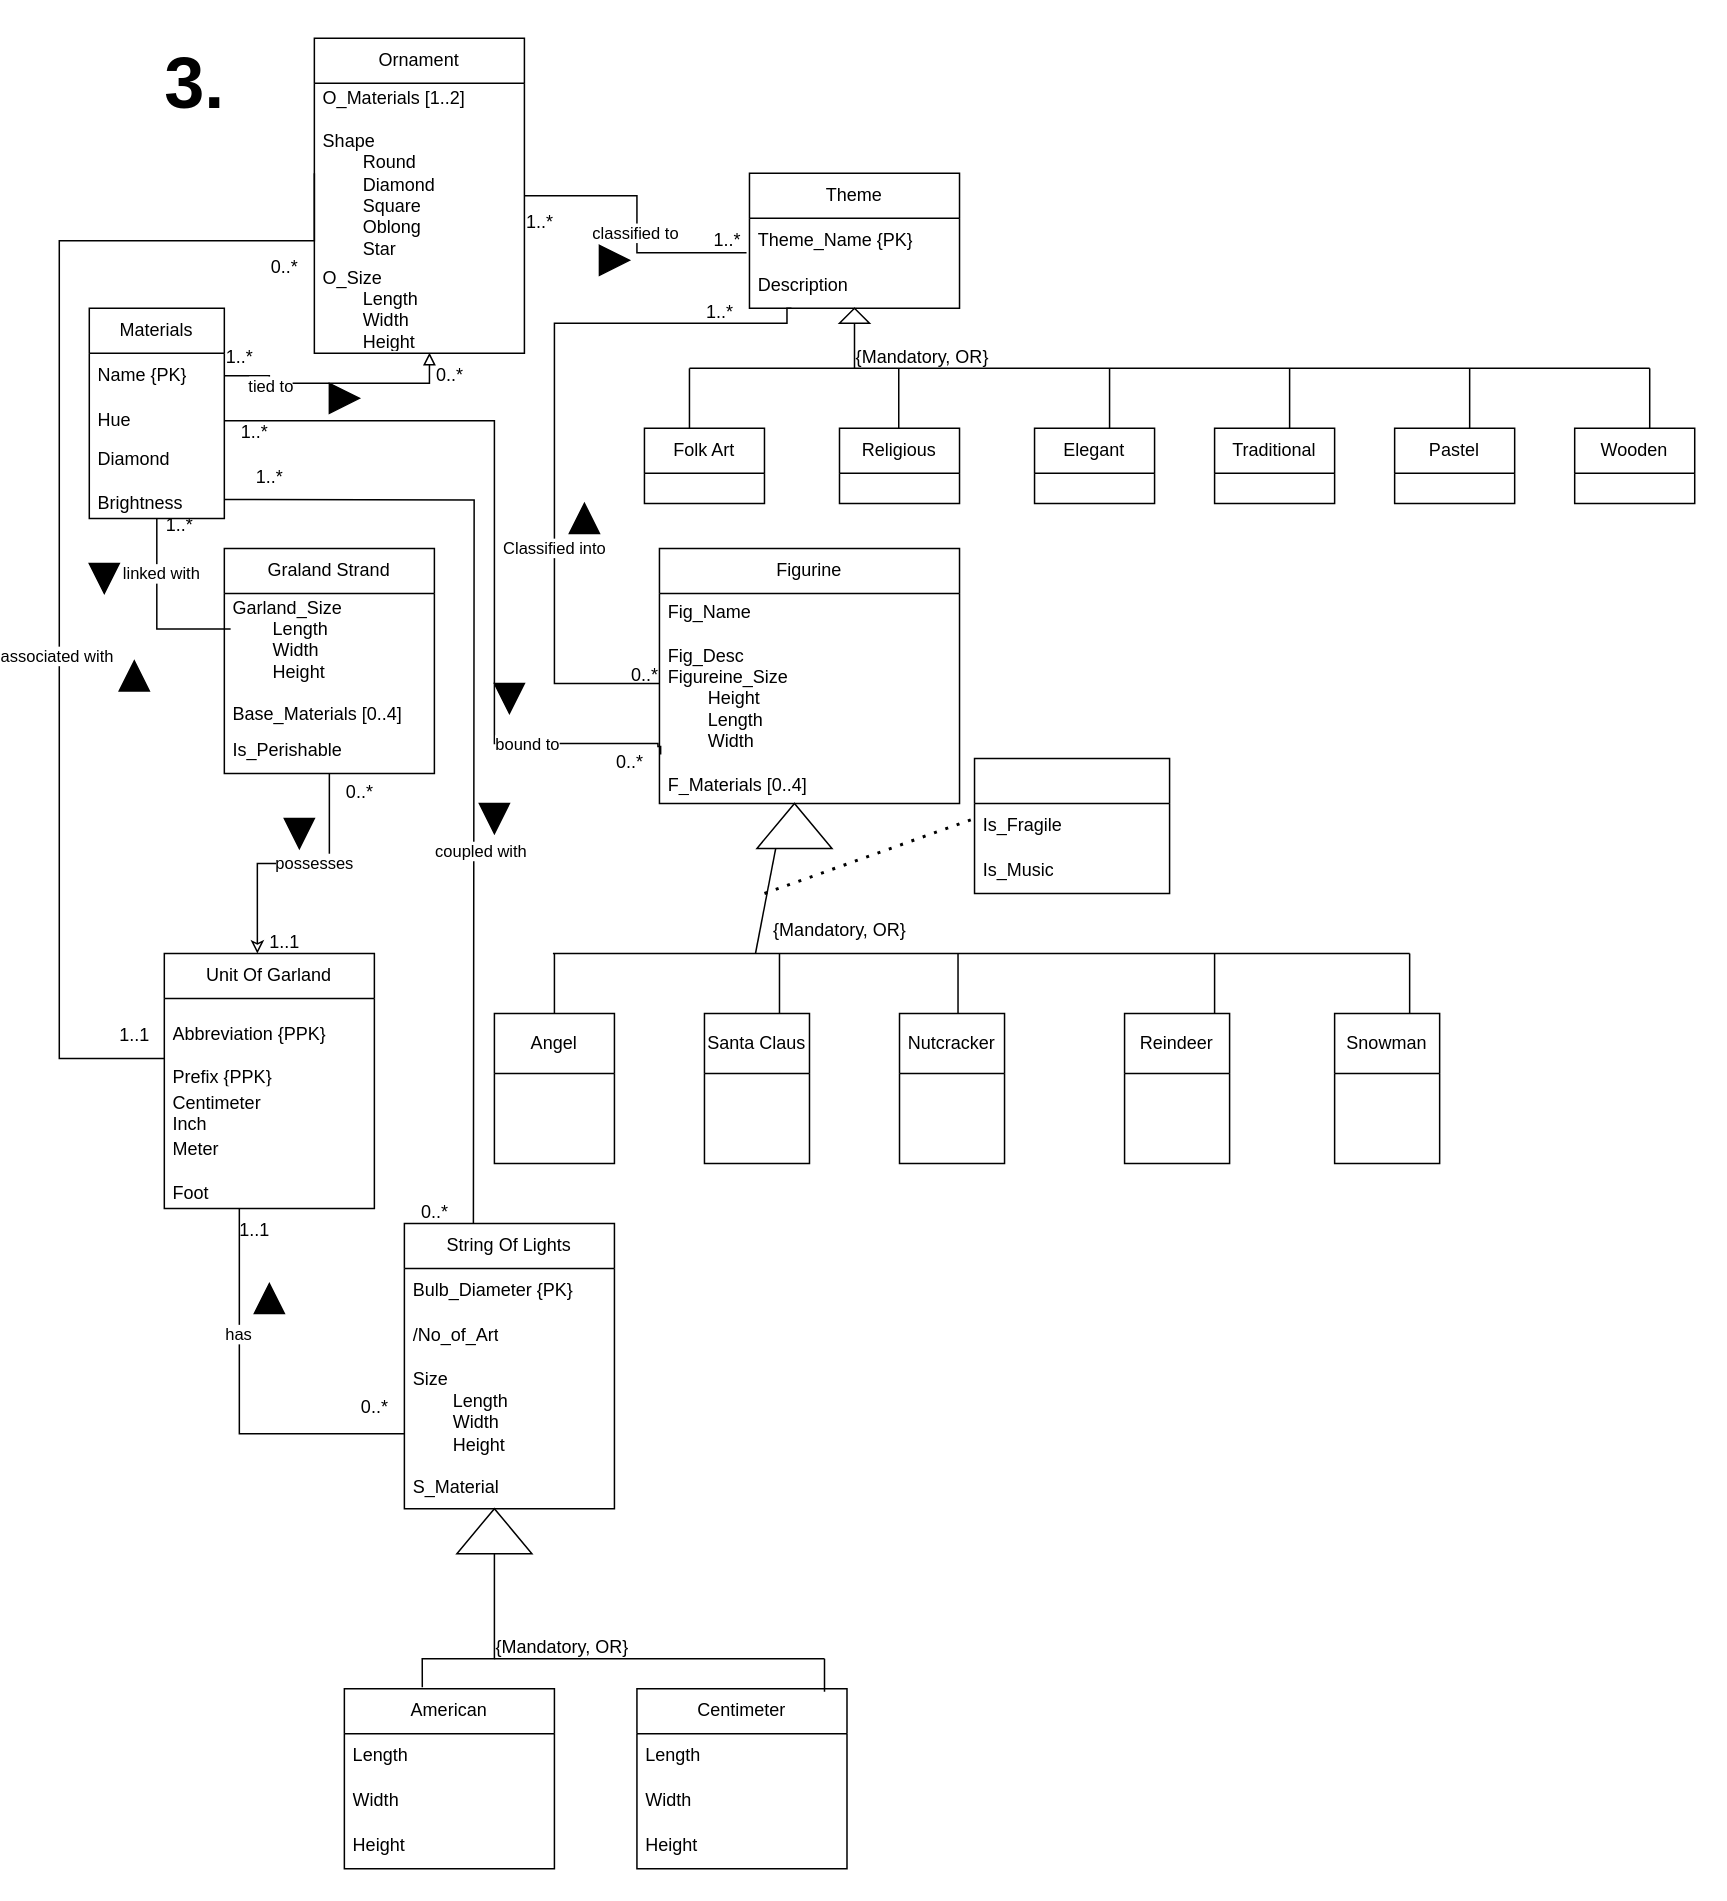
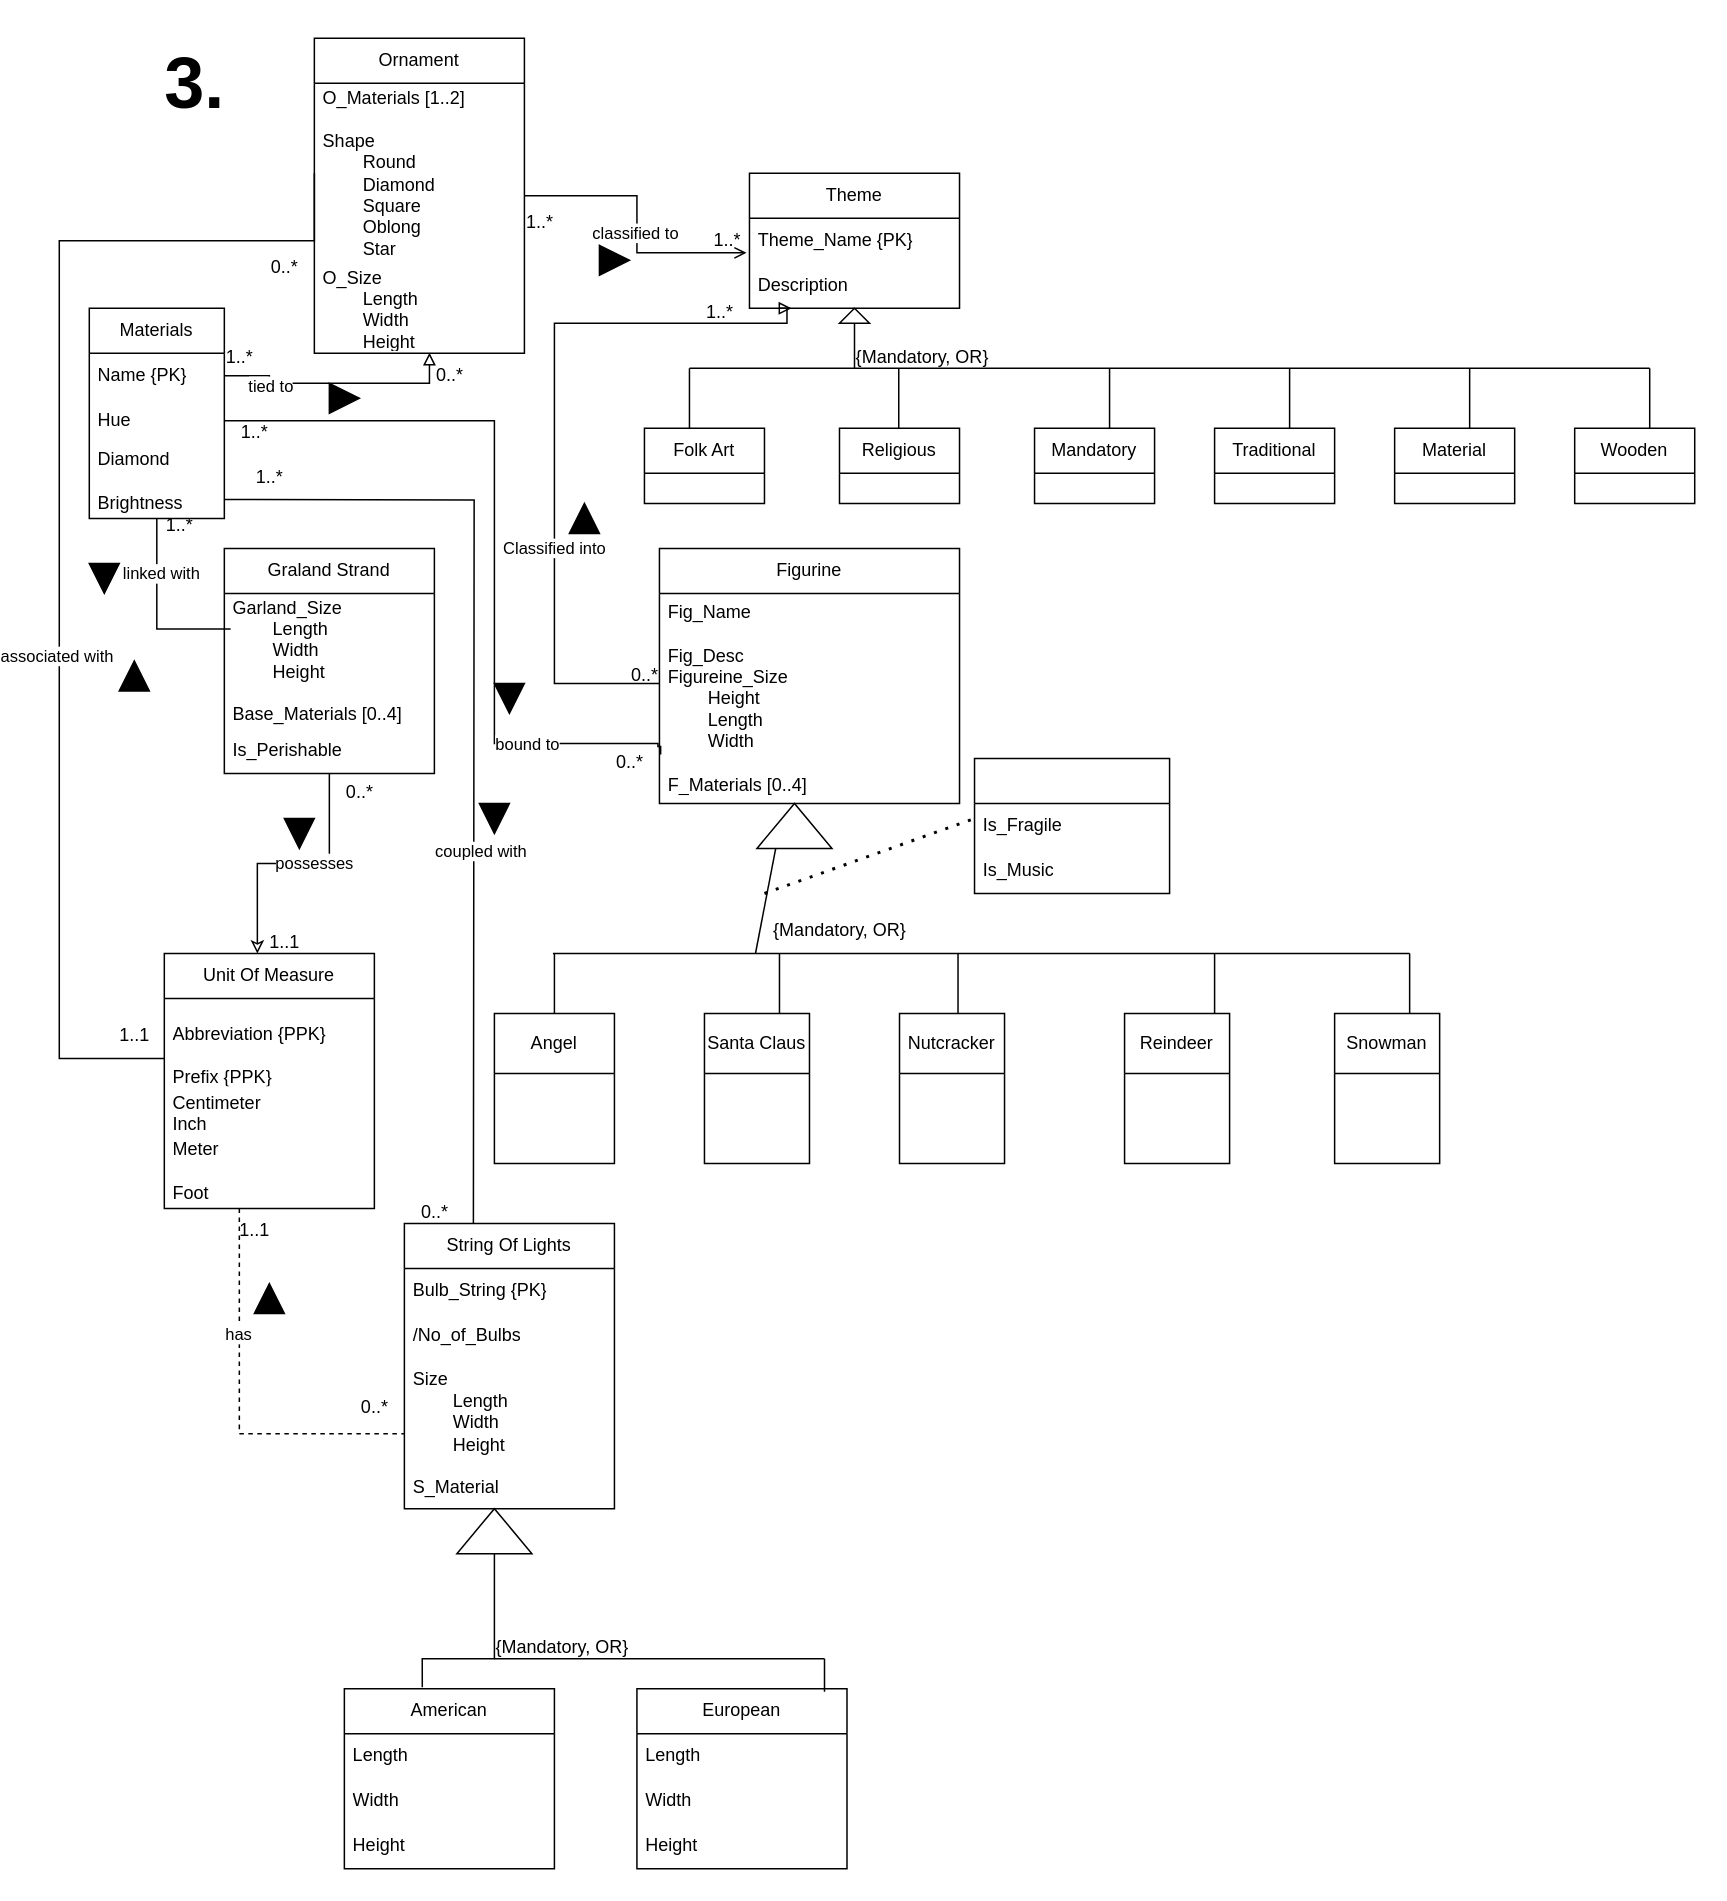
edge "Ornament" -- "Theme_Name {PK}": arrowhead none -> open
edge "Description" -- "Figurine": arrowhead none -> block
node "Elegant": label "Elegant" -> "Mandatory"
node "Pastel": label "Pastel" -> "Material"
node "Unit Of Garland": label "Unit Of Garland" -> "Unit Of Measure"
node "Bulb_Diameter {PK}": label "Bulb_Diameter {PK}" -> "Bulb_String {PK}"
node "/No_of_Art": label "/No_of_Art" -> "/No_of_Bulbs"
edge "Meter Foot" -- "Size Length Width Height S_Material": style solid -> dashed
node "Centimeter": label "Centimeter" -> "European"
